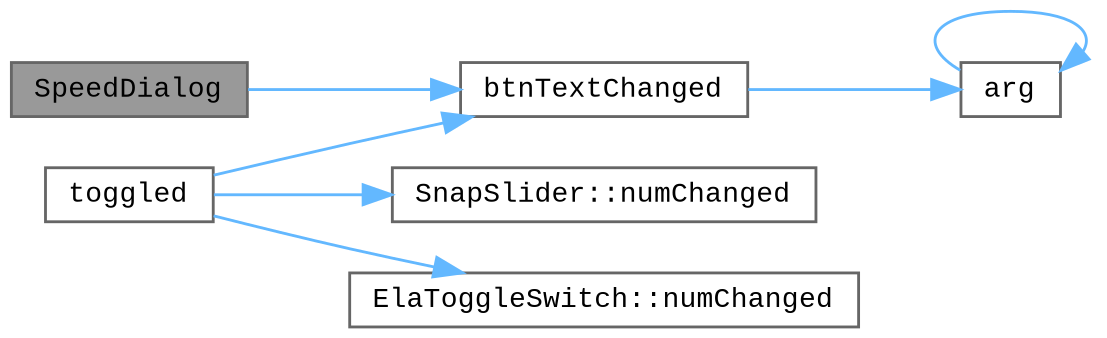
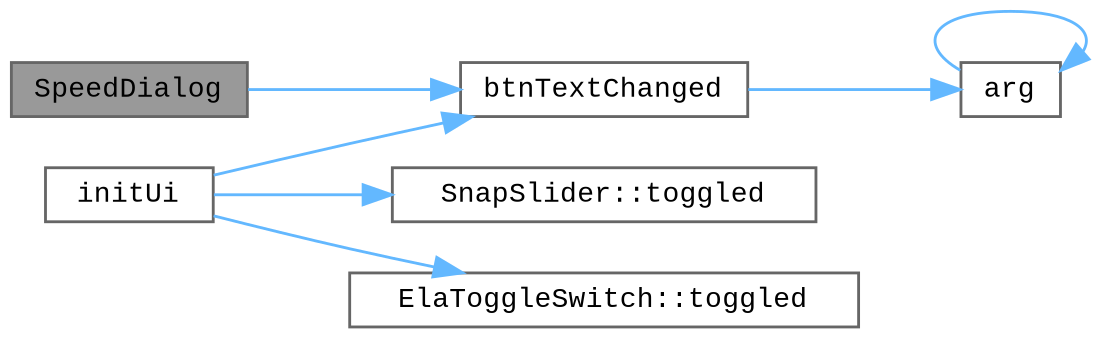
node "toggled": label "toggled" -> "initUi"
node "SnapSlider::numChanged": label "SnapSlider::numChanged" -> "SnapSlider::toggled"
node "ElaToggleSwitch::numChanged": label "ElaToggleSwitch::numChanged" -> "ElaToggleSwitch::toggled"
